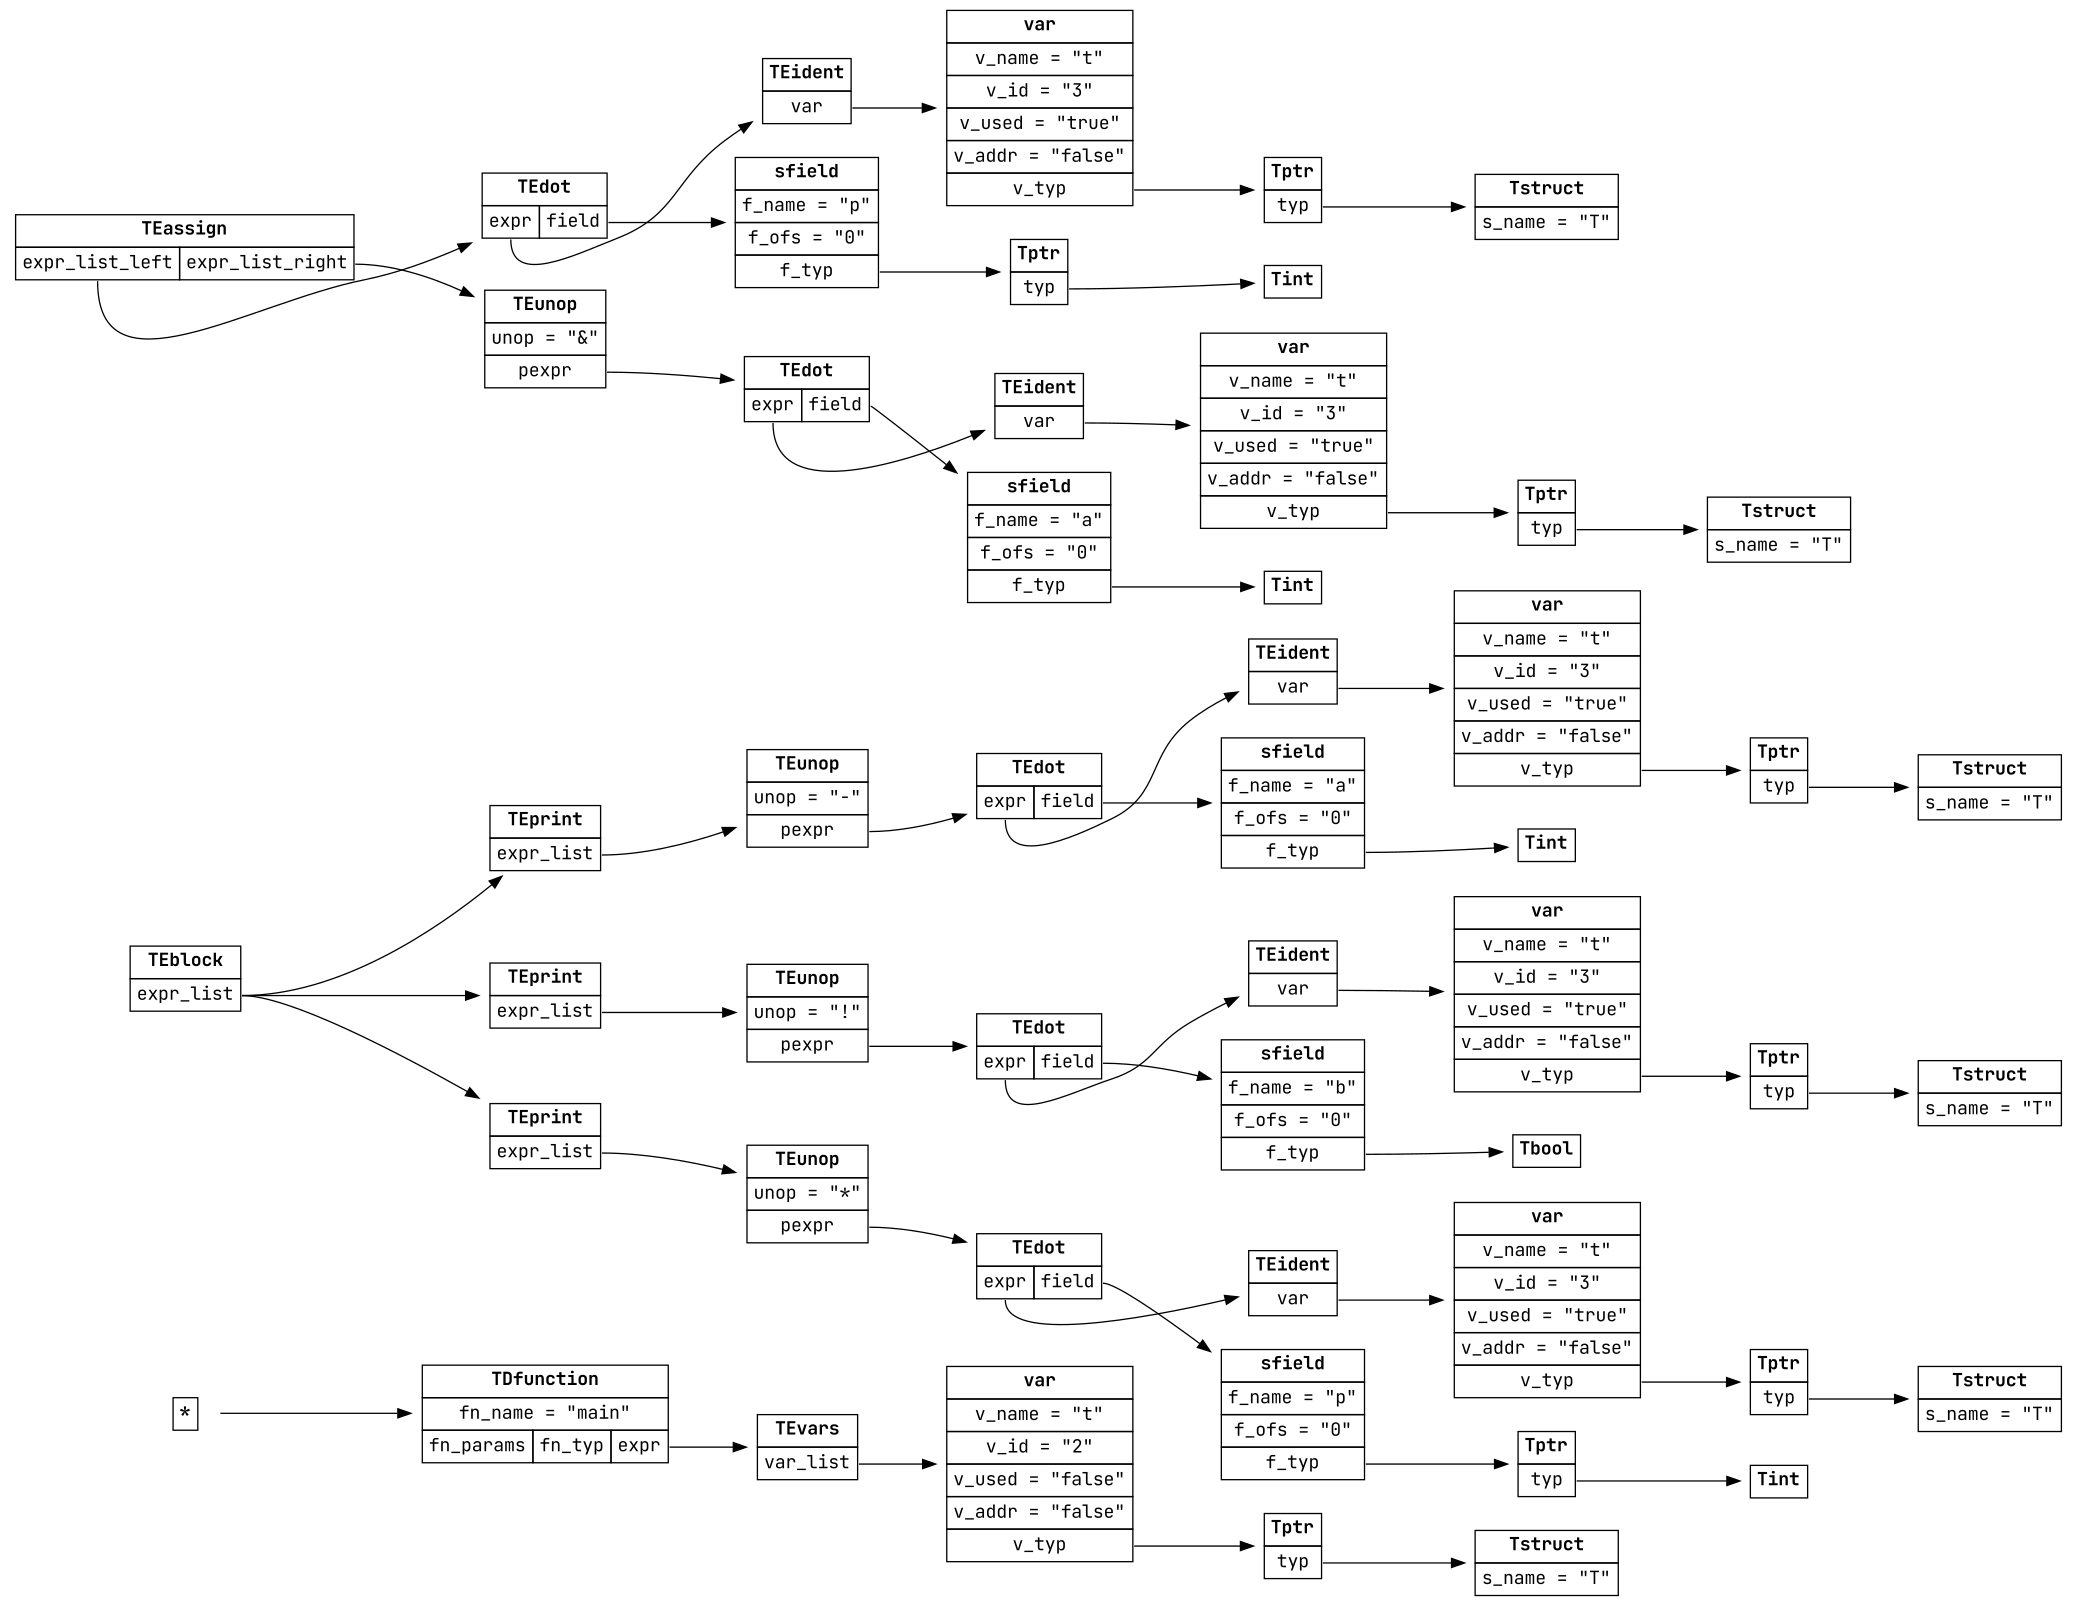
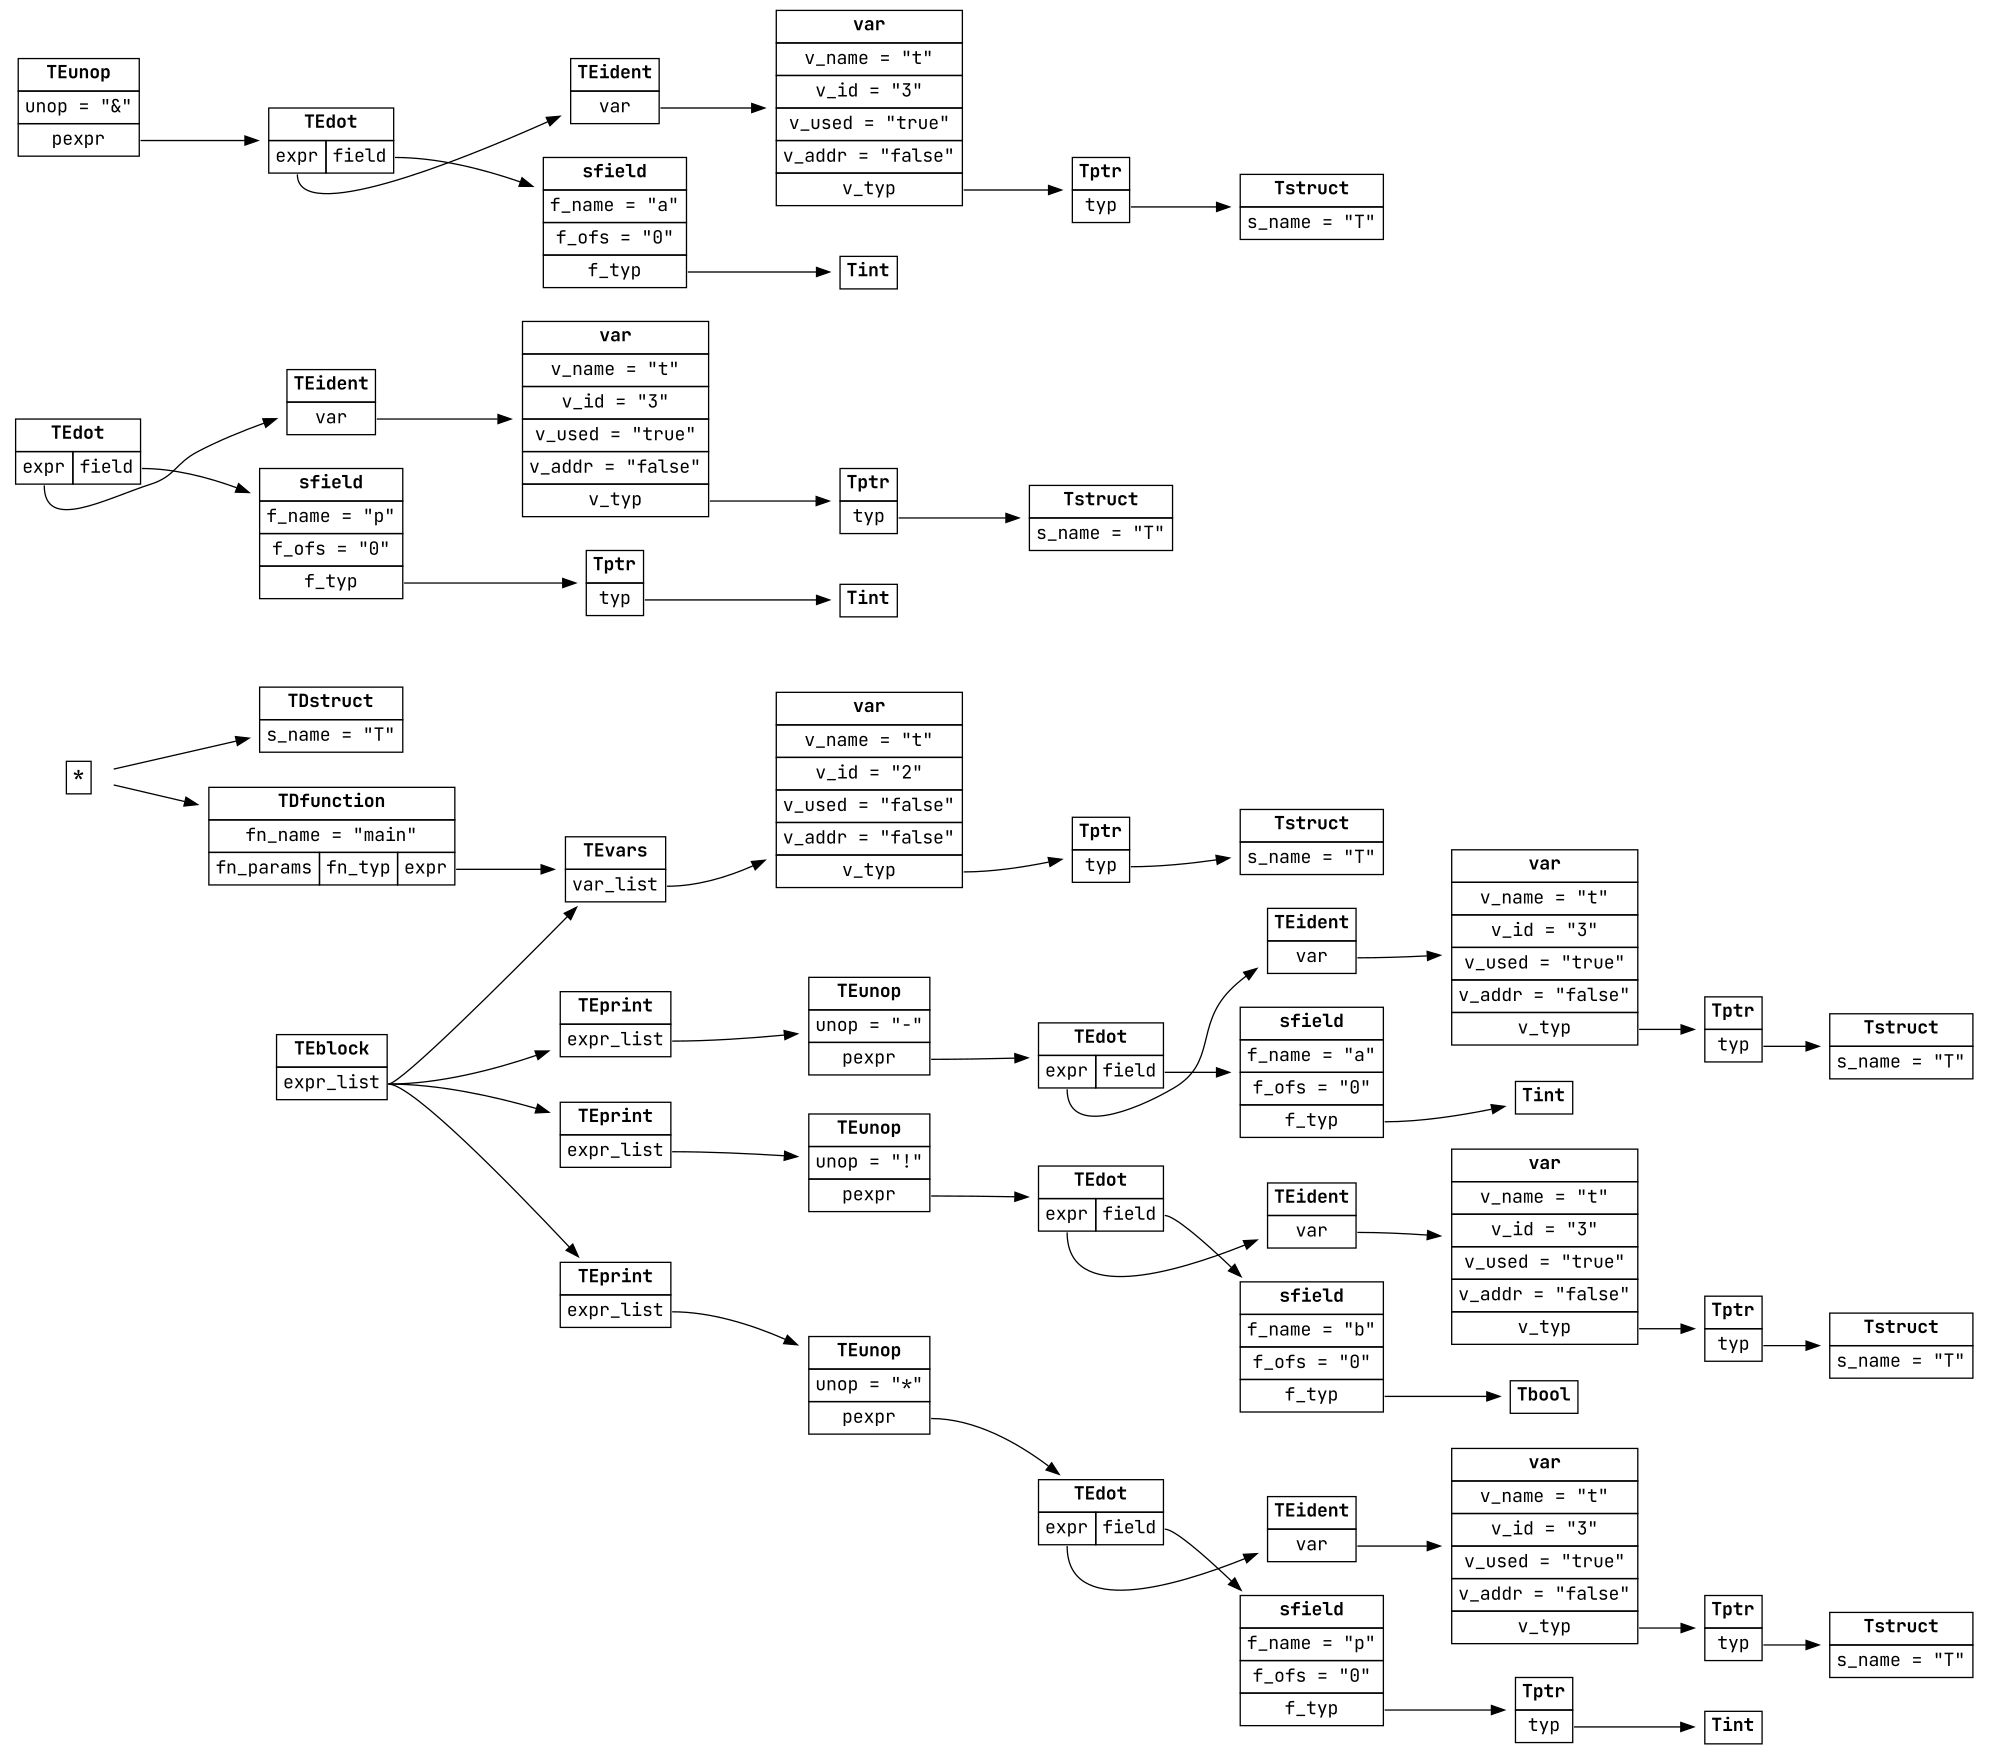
node "TEassign": removed
node "TDstruct": added
edge "TEblock" -> "TEvars": added
